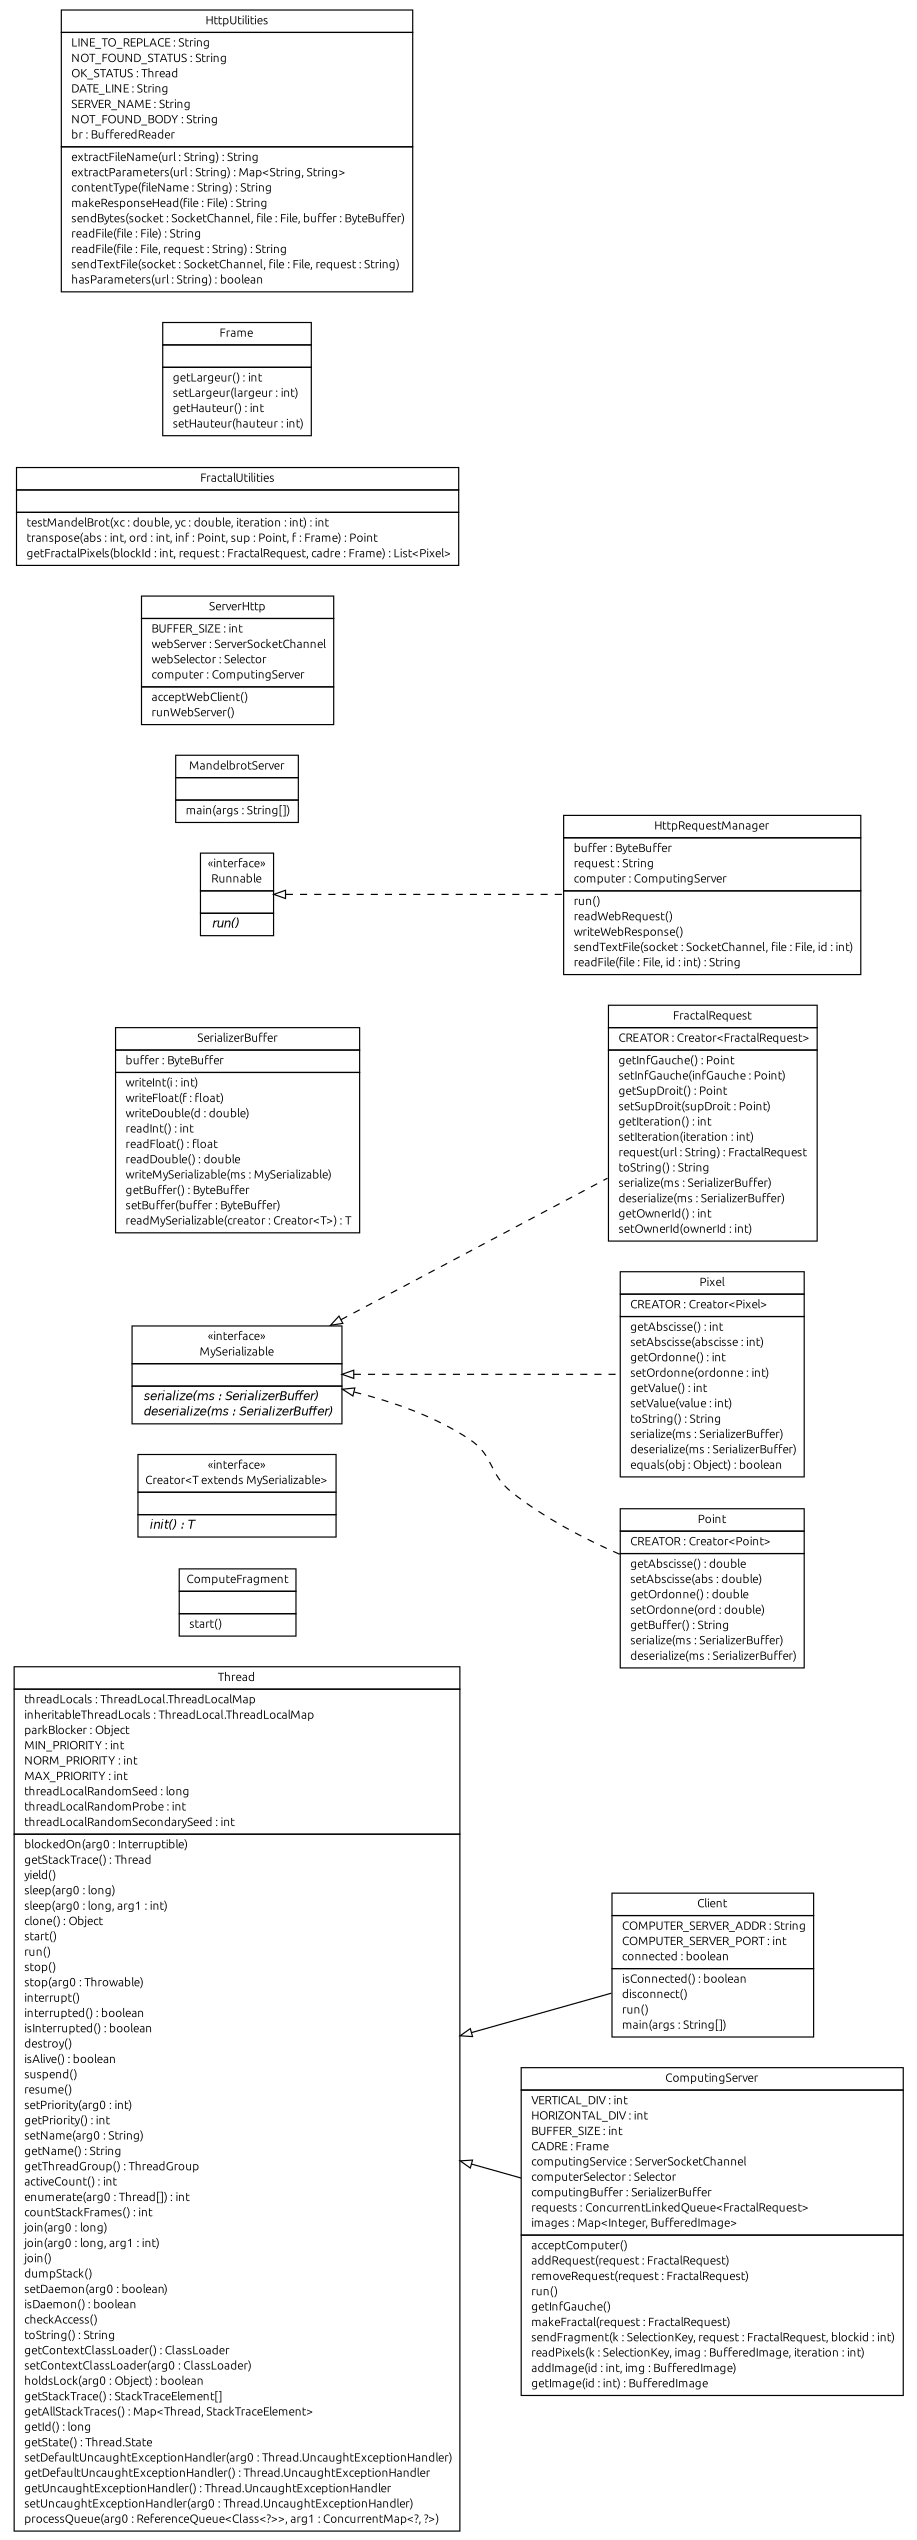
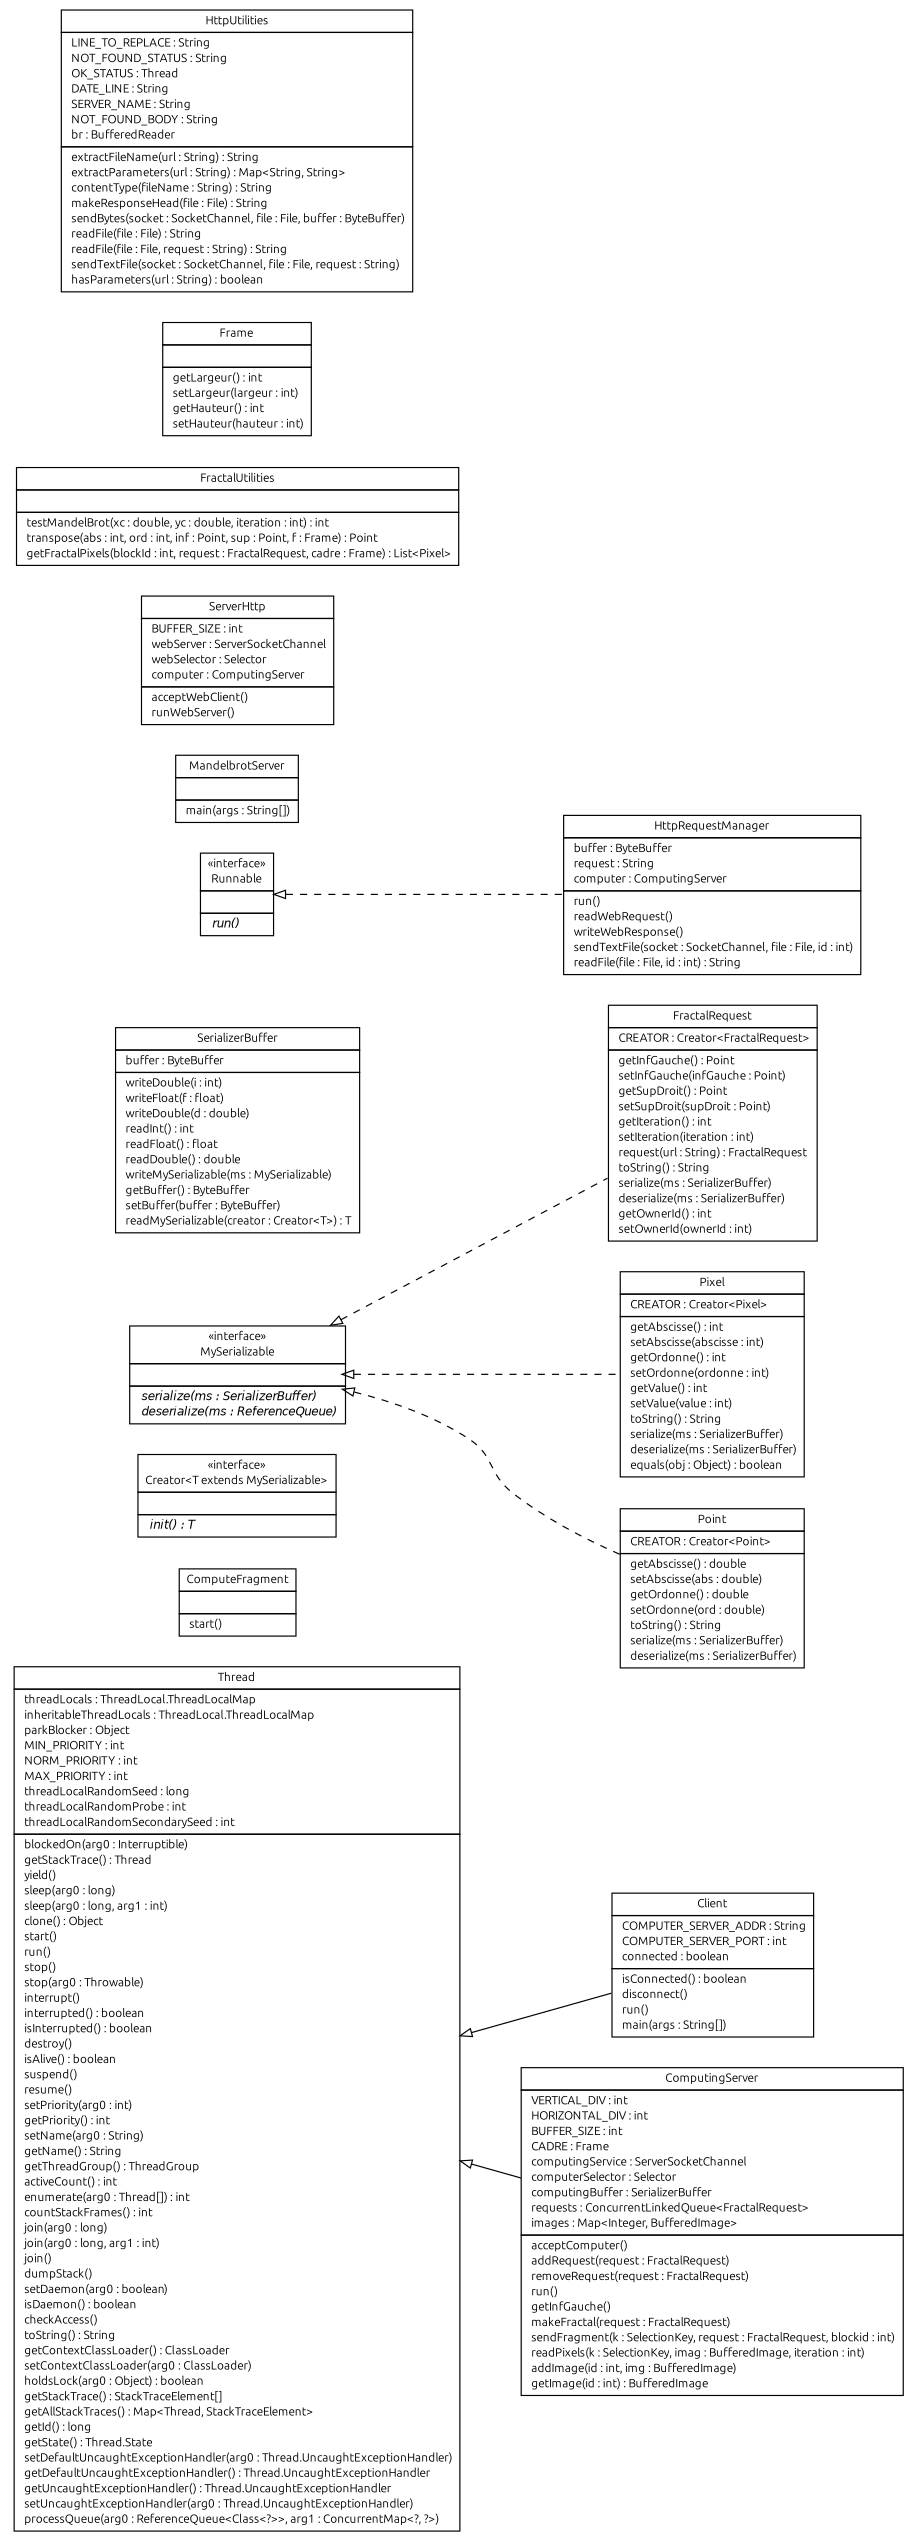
node "SerializerBuffer": text "writeInt(i : int)" -> "writeDouble(i : int)"
node "MySerializable": text "deserialize(ms : SerializerBuffer)" -> "deserialize(ms : ReferenceQueue)"
node "Point": text "getBuffer() : String" -> "toString() : String"
